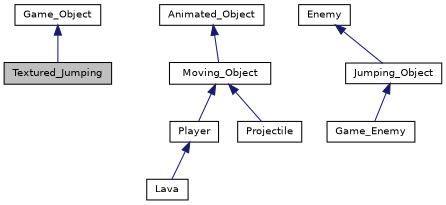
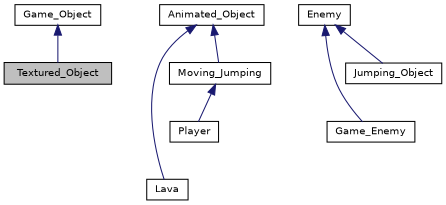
node "Textured_Jumping": label "Textured_Jumping" -> "Textured_Object"
node "Moving_Object": label "Moving_Object" -> "Moving_Jumping"
edge "Game_Enemy" -> "Jumping_Object": now "Game_Enemy" -> "Enemy"
node "Projectile": removed
edge "Lava" -> "Player": now "Lava" -> "Animated_Object"
